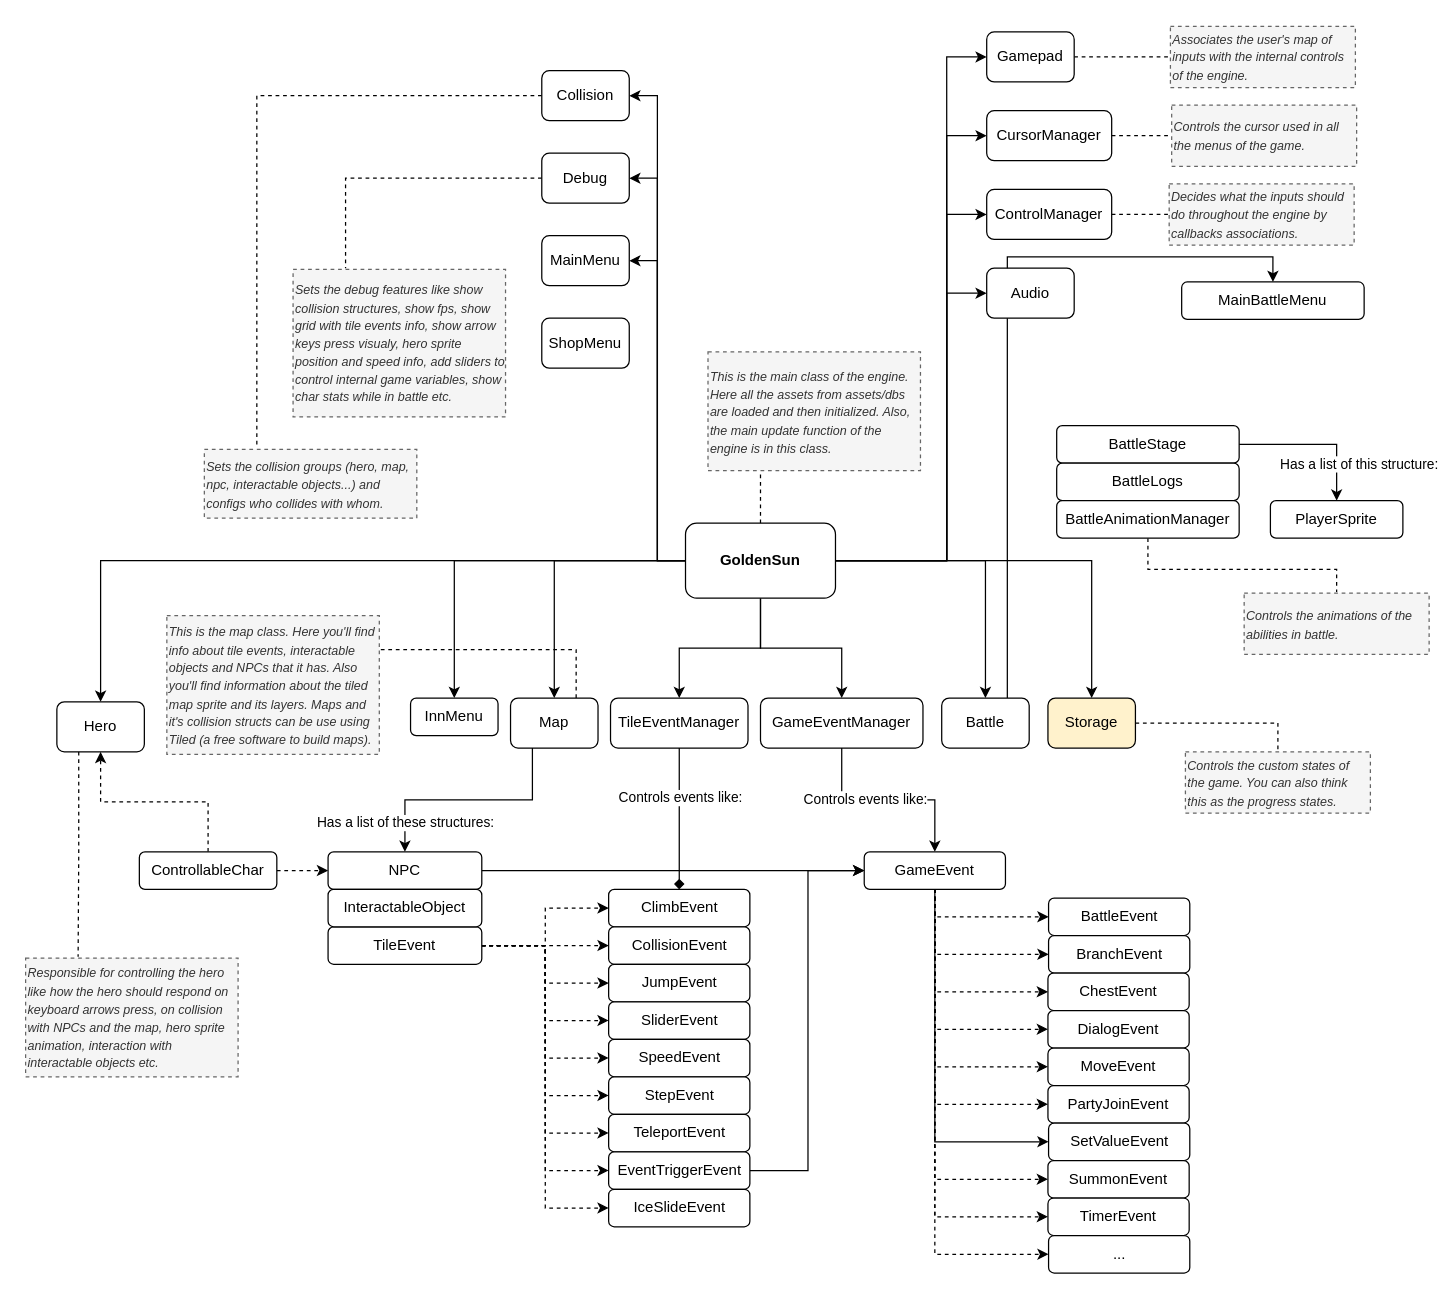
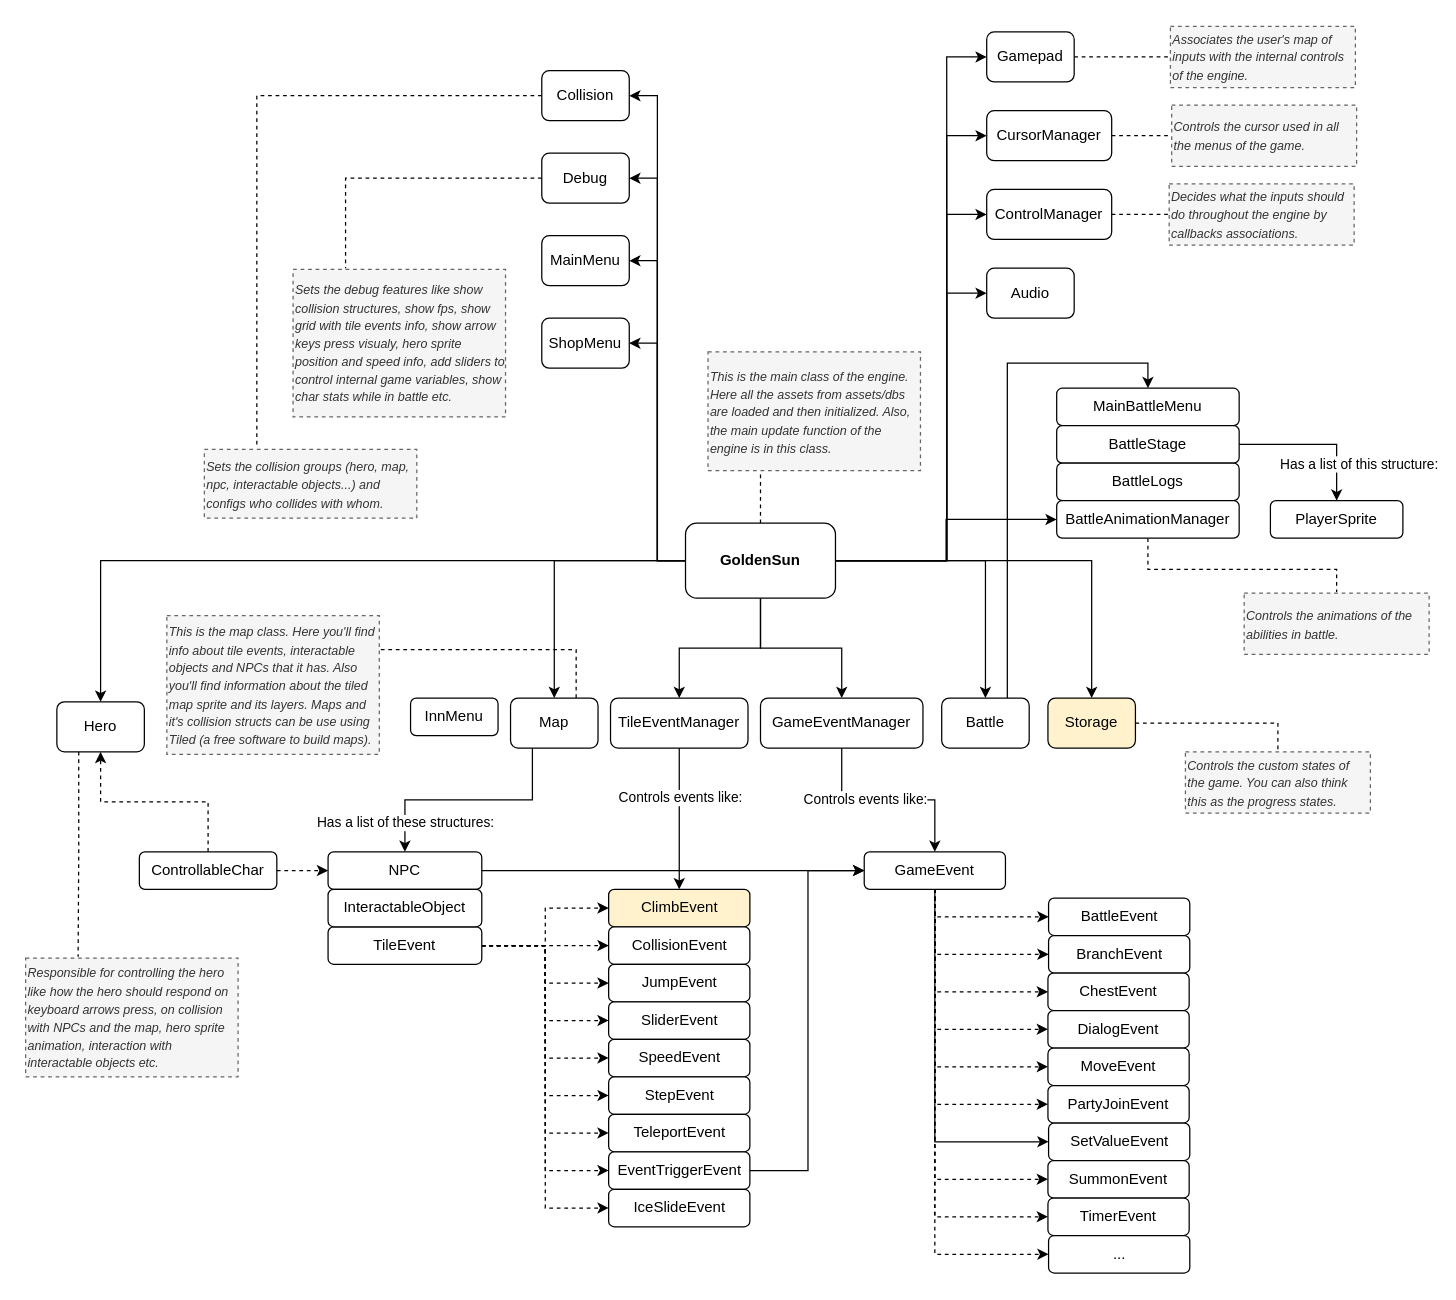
node "MainBattleMenu": moved (1273, 301) -> (1148, 407)
edge "GoldenSun" -> "ShopMenu": added
edge "GoldenSun" -> "InnMenu": now "GoldenSun" -> "BattleAnimationManager"
edge "TileEventManager" -> "ClimbEvent": arrowhead diamond -> classic
node "ClimbEvent": fillcolor #ffffff -> #fff2cc
